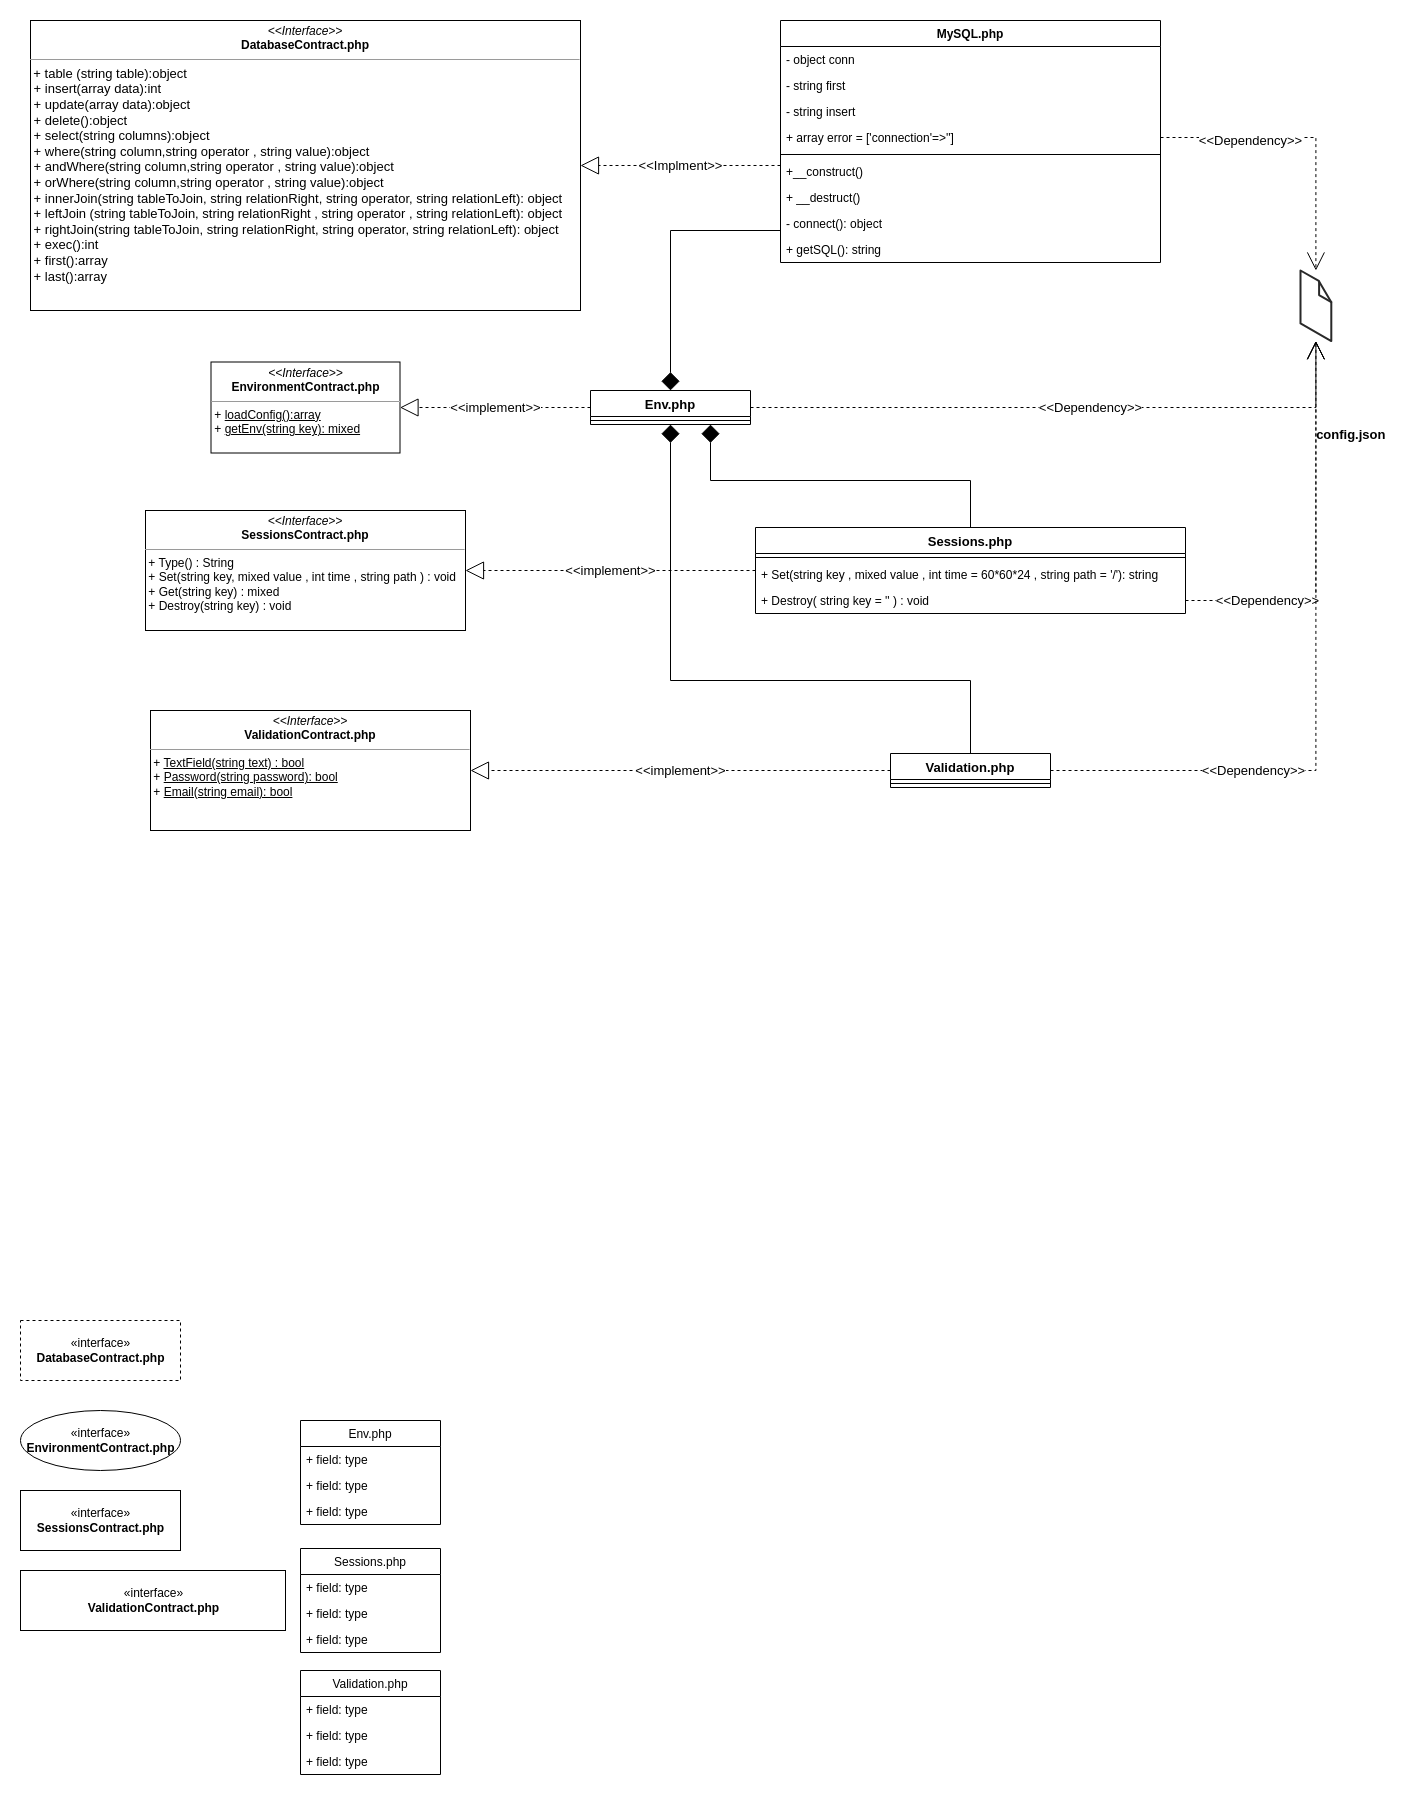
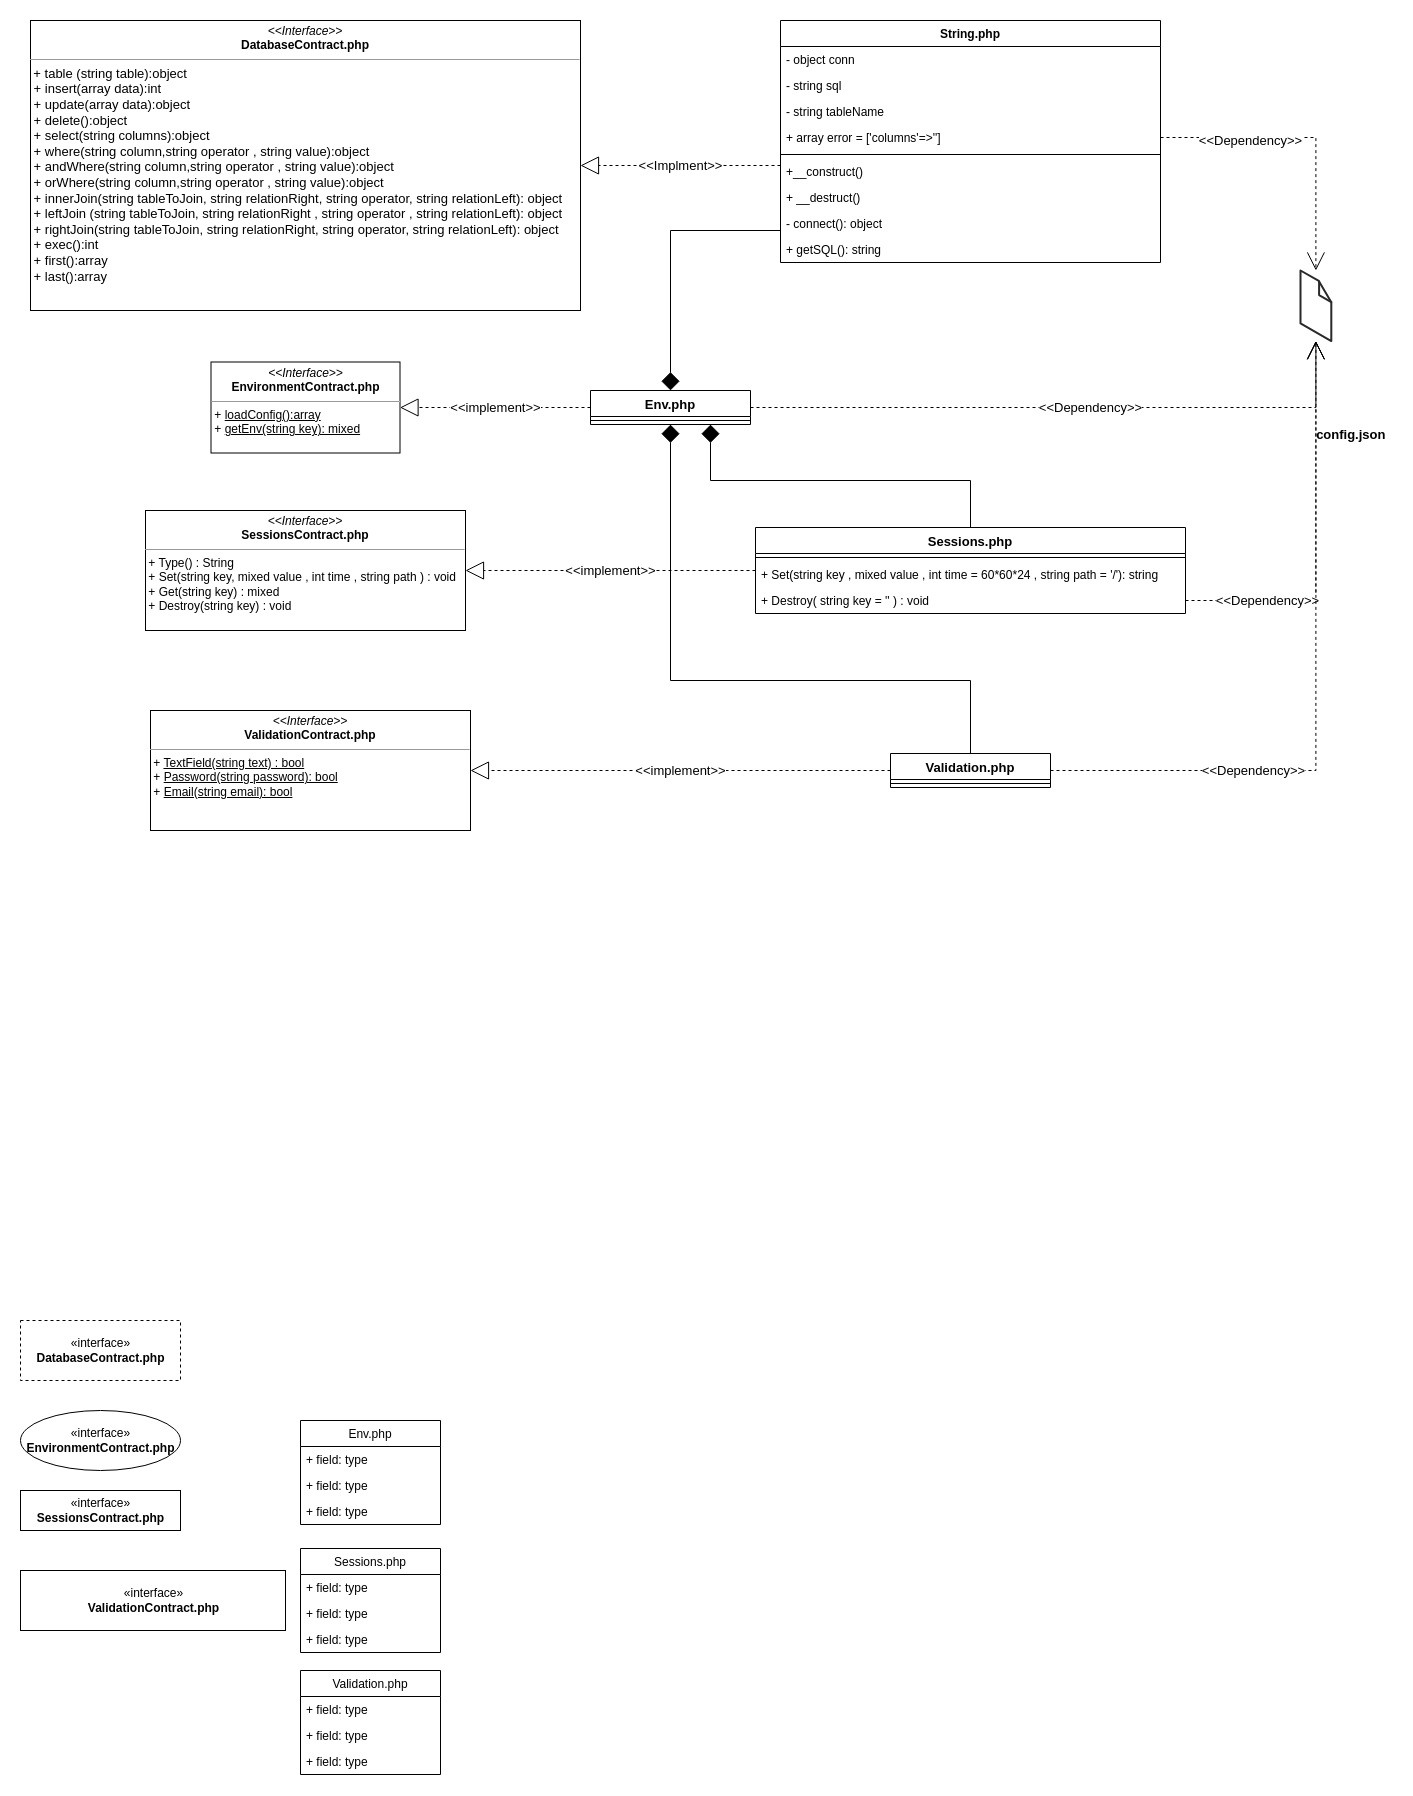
node "MySQL.php": label "MySQL.php" -> "String.php"
node "- string first": label "- string first" -> "- string sql"
node "- string insert": label "- string insert" -> "- string tableName"
node "+ array error = ['connection'=>'']": label "+ array error = ['connection'=>'']" -> "+ array error = ['columns'=>'']"
node "«interface» SessionsContract.php": size 160x60 -> 160x40
